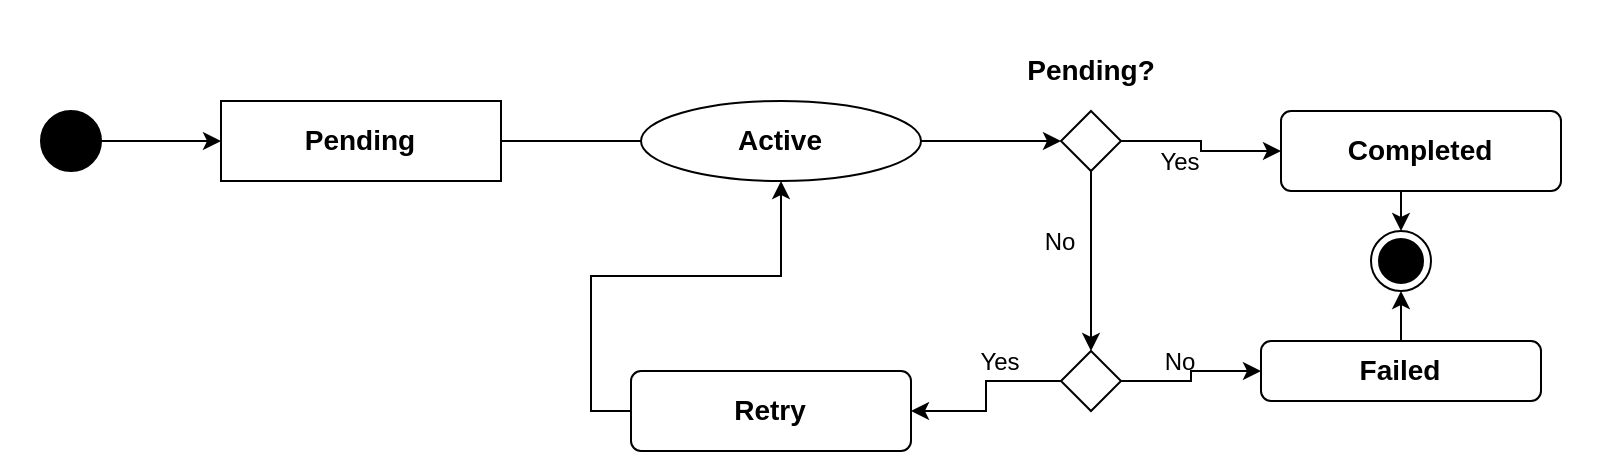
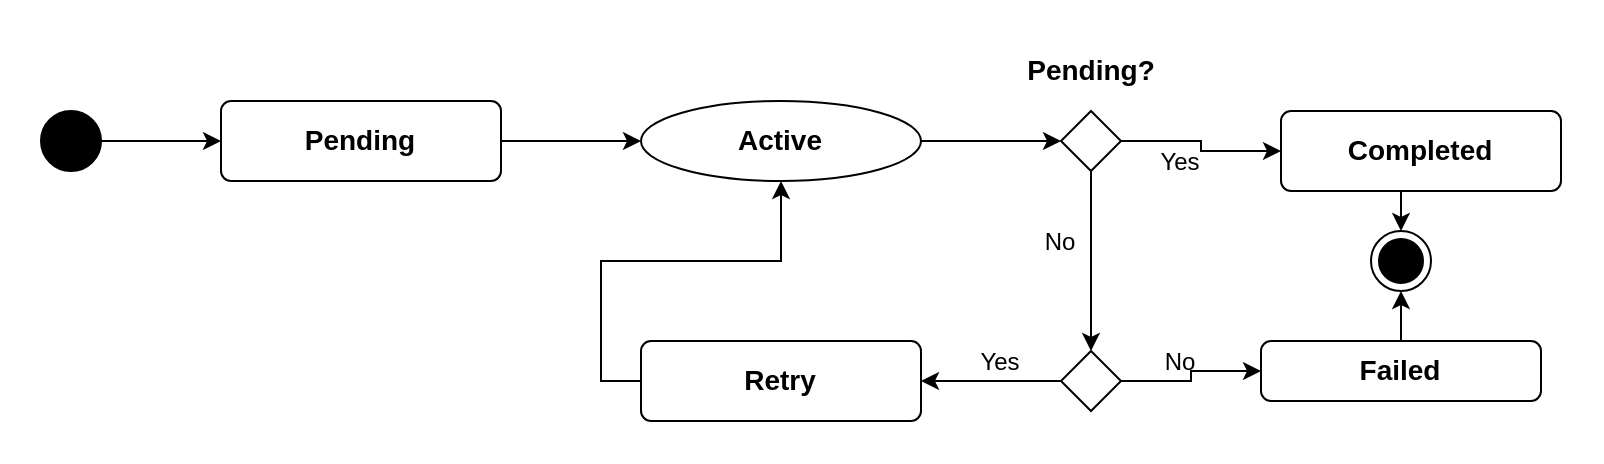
node "Pending": shape rectangle -> rounded rectangle
edge "Pending" -- "Active": arrowhead none -> classic
node "Retry": moved (771, 411) -> (781, 381)
